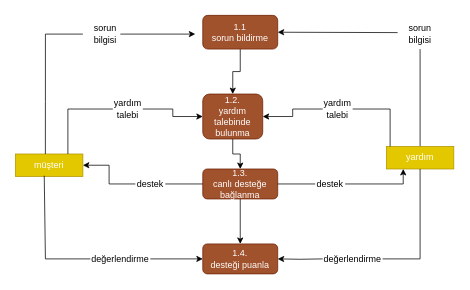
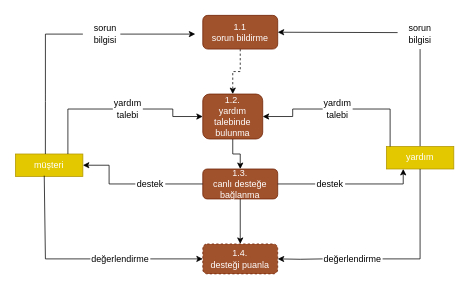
edge "1.1 sorun bildirme" -> "1.2. yardım talebinde bulunma": style solid -> dashed
node "1.4. desteği puanla": style solid -> dashed
